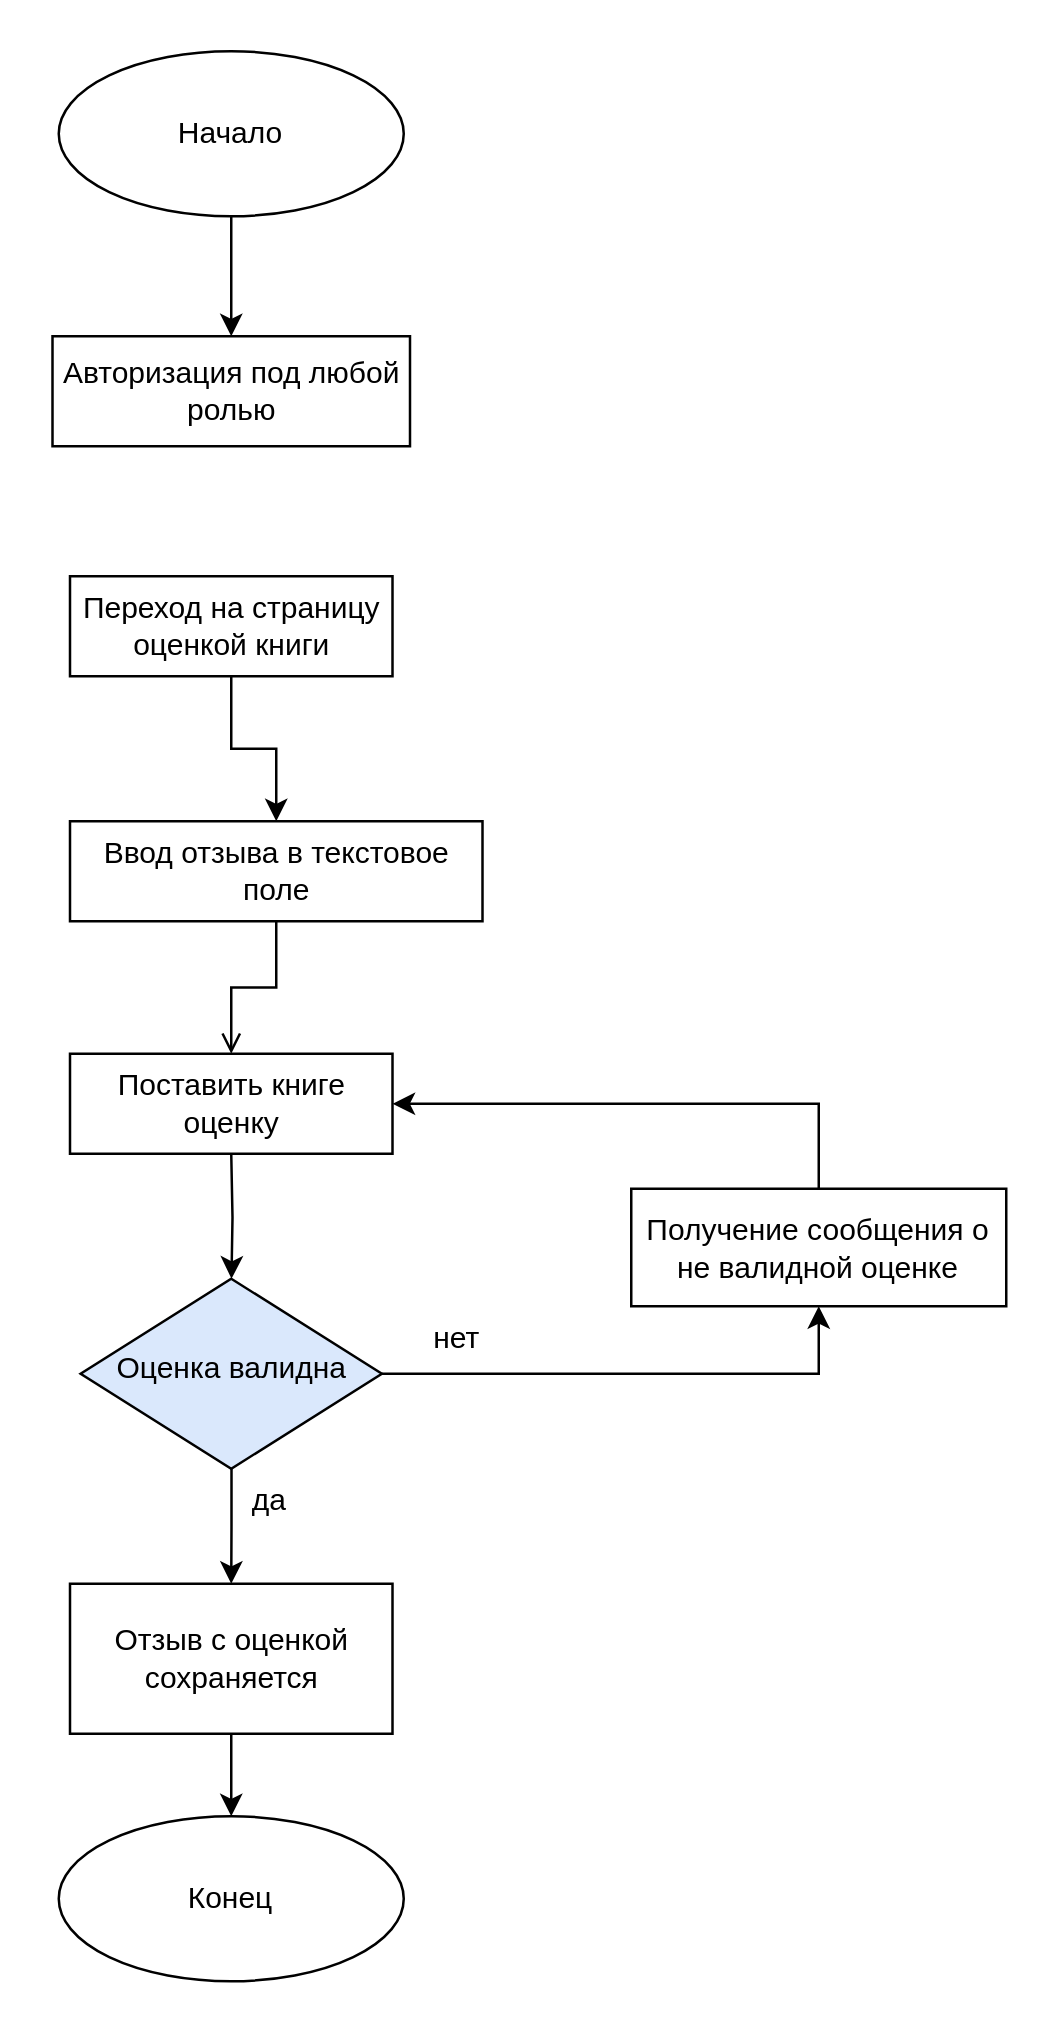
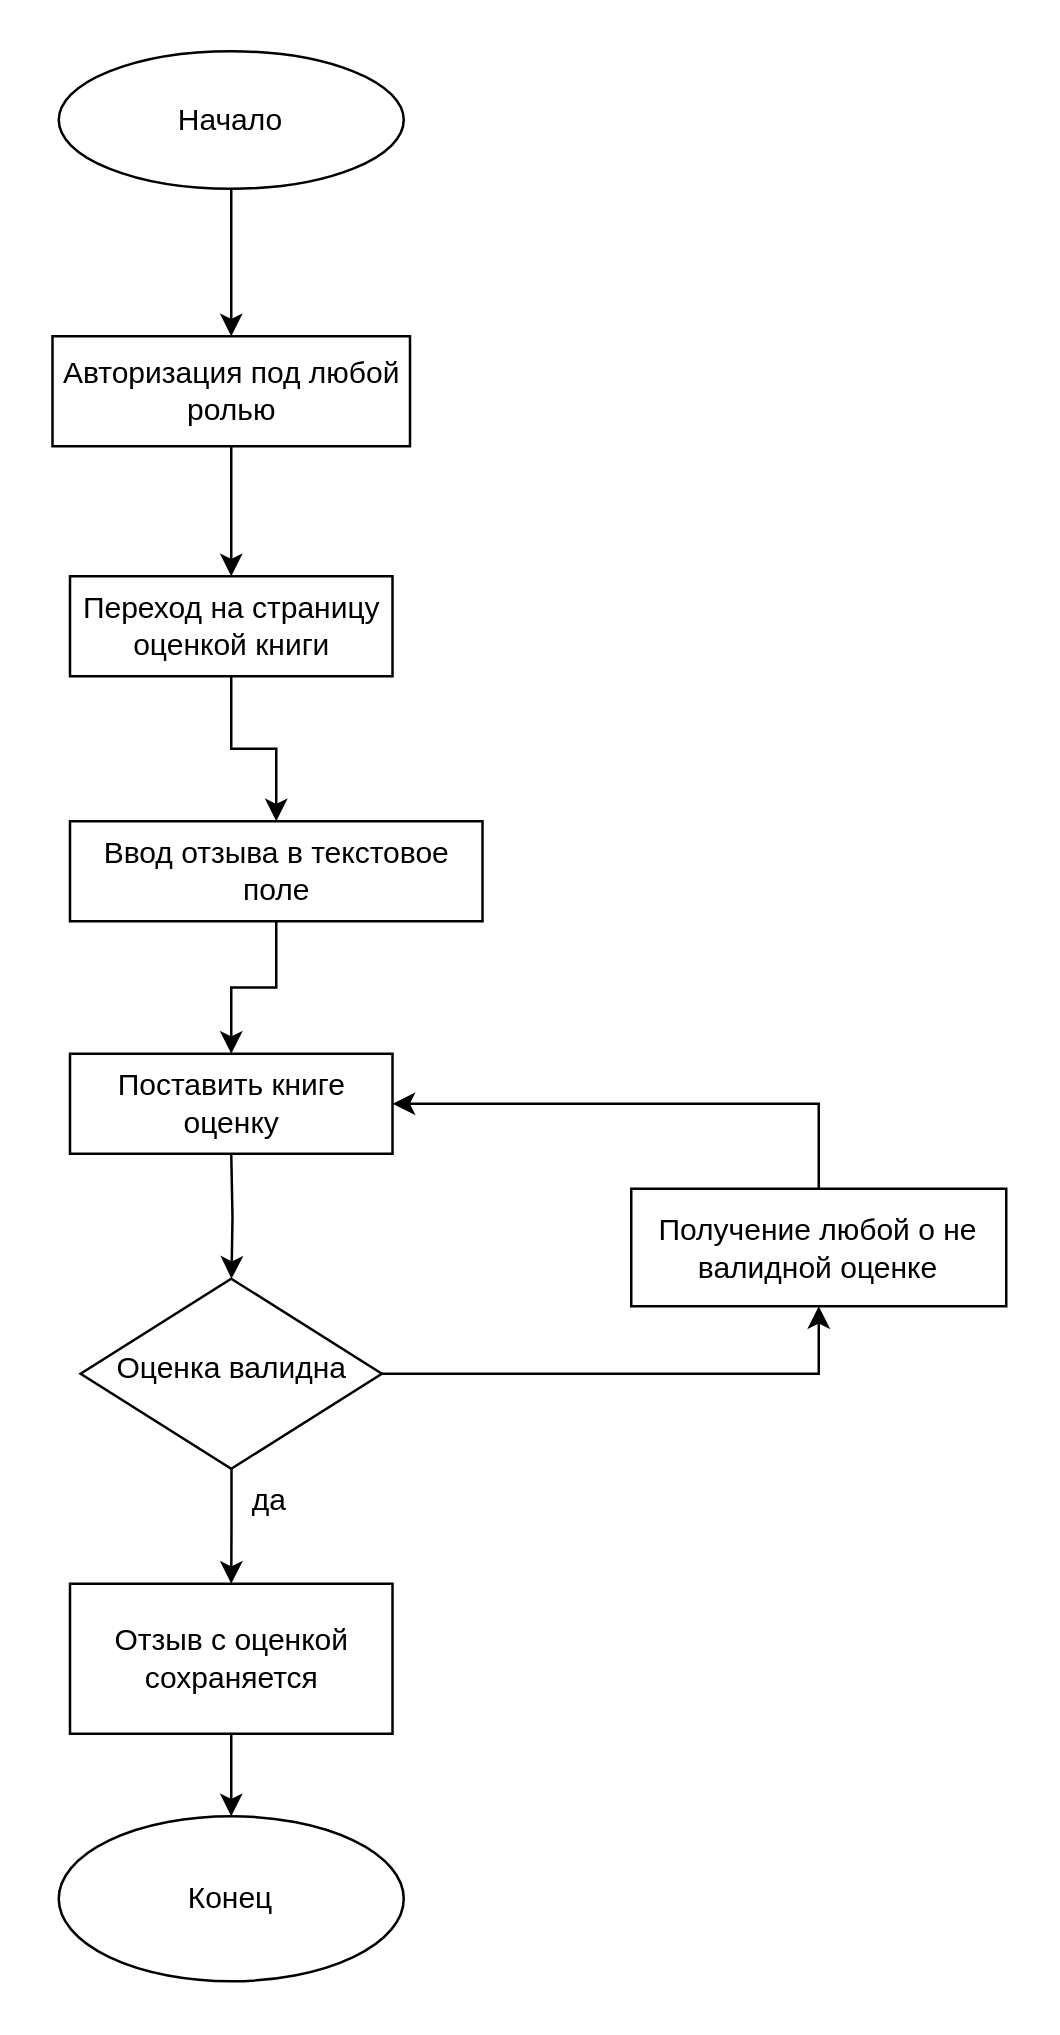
node "Начало": size 345x165 -> 345x138
edge "Авторизация под любой ролью" -> "Переход на страницу оценкой книги": added
edge "Ввод отзыва в текстовое поле" -> "Поставить книге оценку": arrowhead open -> classic
node "Получение сообщения о не валидной оценке": label "Получение сообщения о не валидной оценке" -> "Получение любой о не валидной оценке"
node "нет": removed
node "Оценка валидна": fillcolor #dae8fc -> #ffffff
